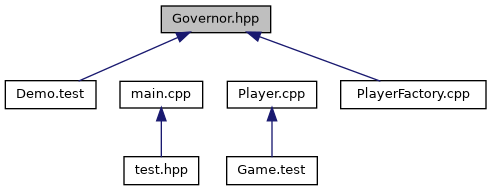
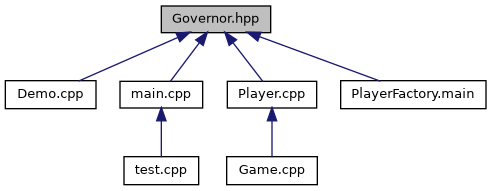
edge "main.cpp" -> "Governor.hpp": added
edge "Player.cpp" -> "Governor.hpp": added
node "Demo.test": label "Demo.test" -> "Demo.cpp"
node "PlayerFactory.cpp": label "PlayerFactory.cpp" -> "PlayerFactory.main"
node "test.hpp": label "test.hpp" -> "test.cpp"
node "Game.test": label "Game.test" -> "Game.cpp"
